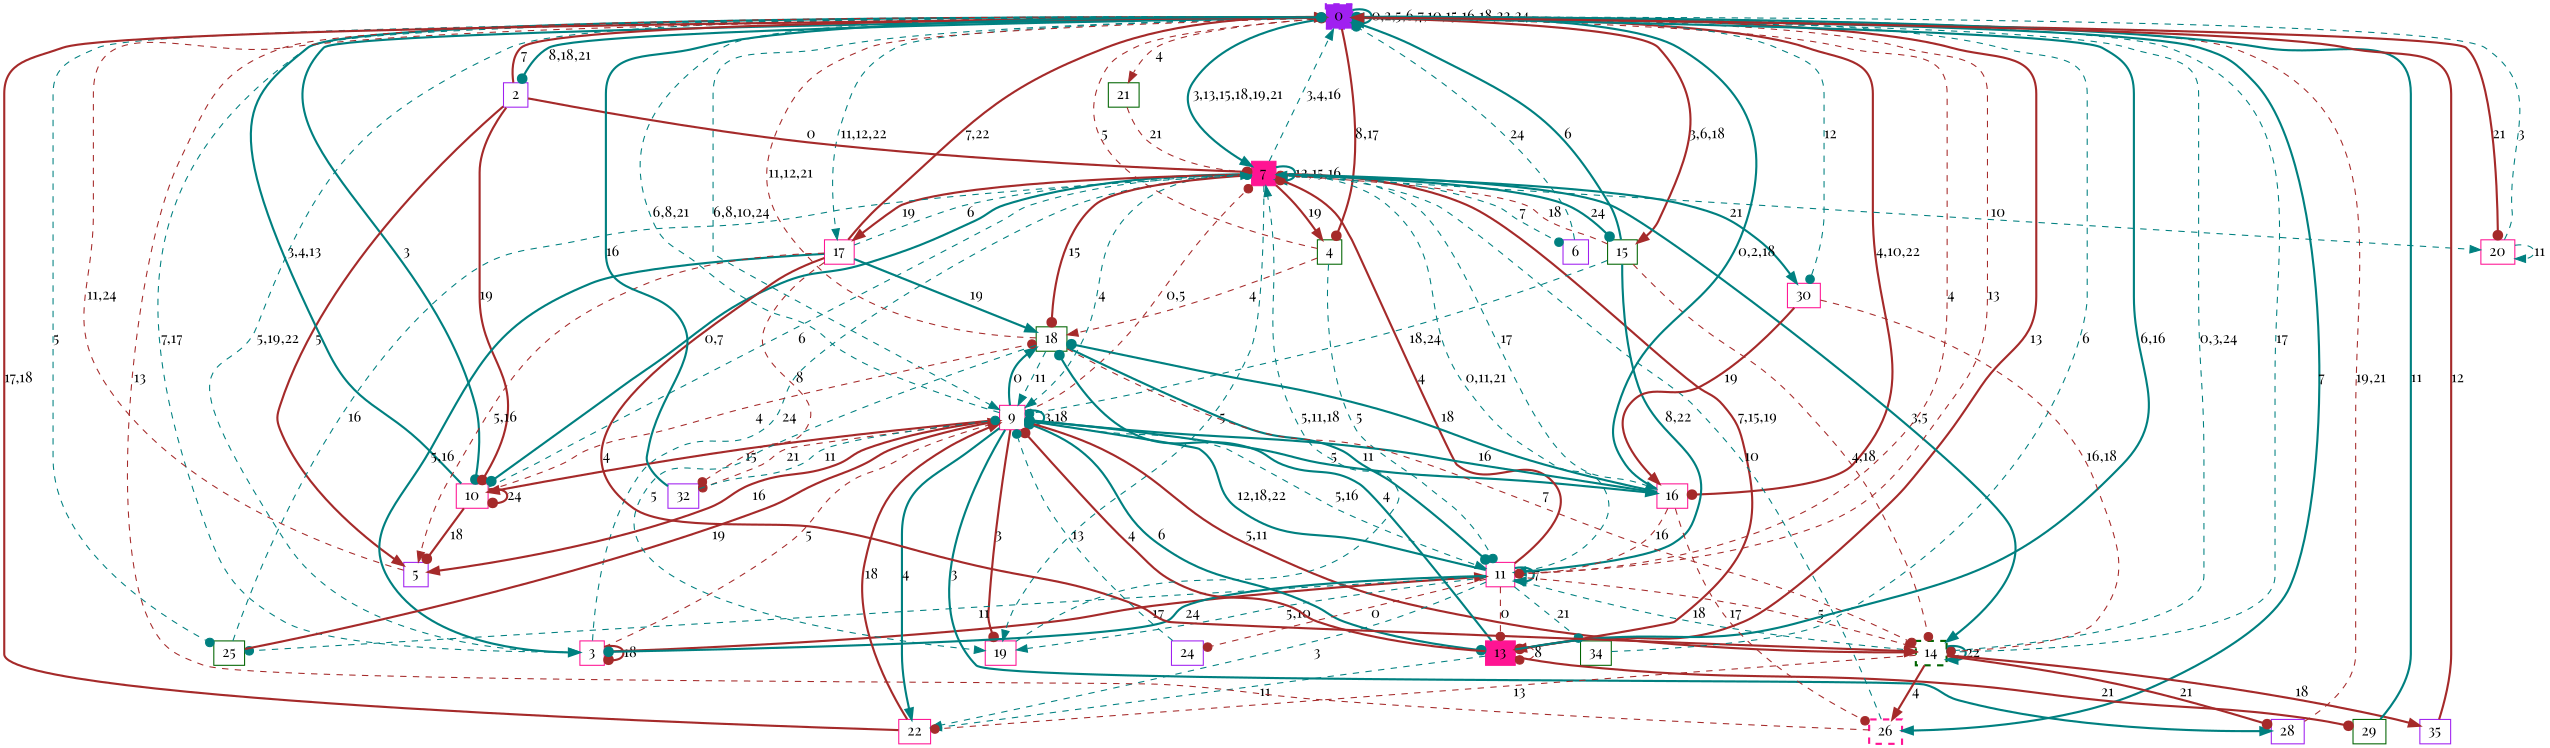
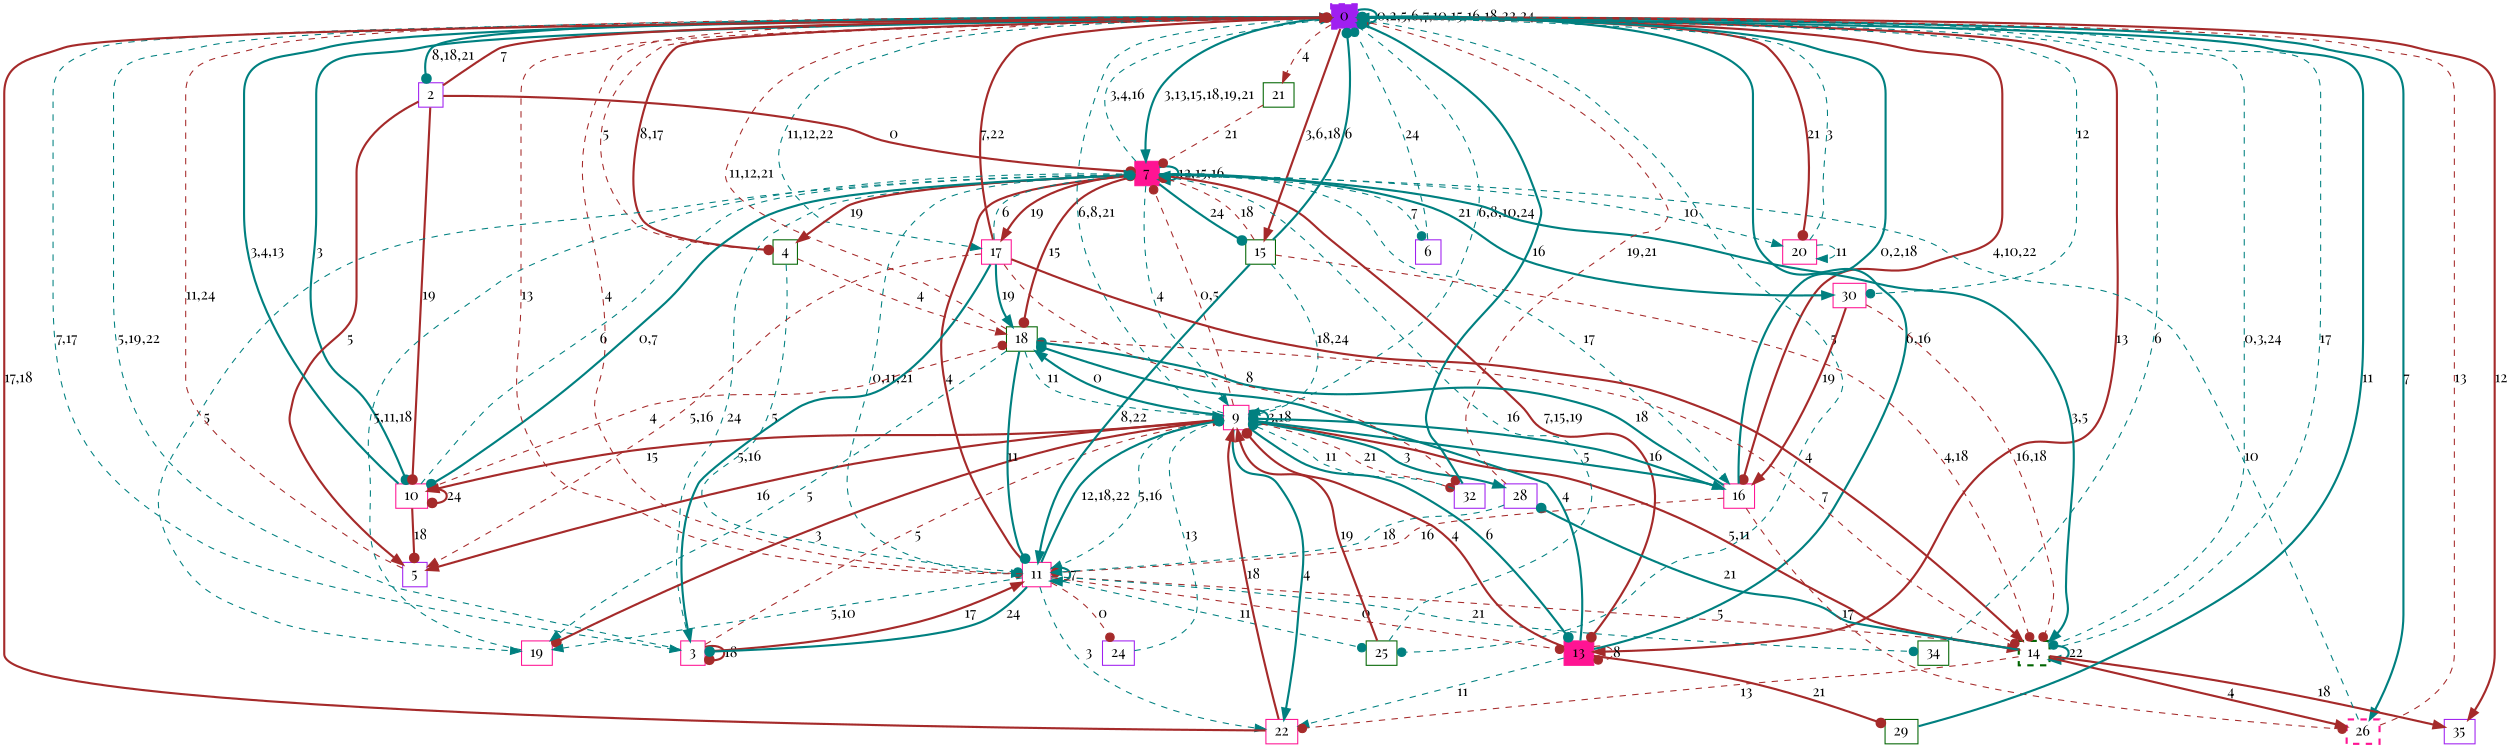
edge "35" -> "0": reversed
edge "14" -> "11": now "28" -> "11"
edge "14" -> "28": color brown -> teal
